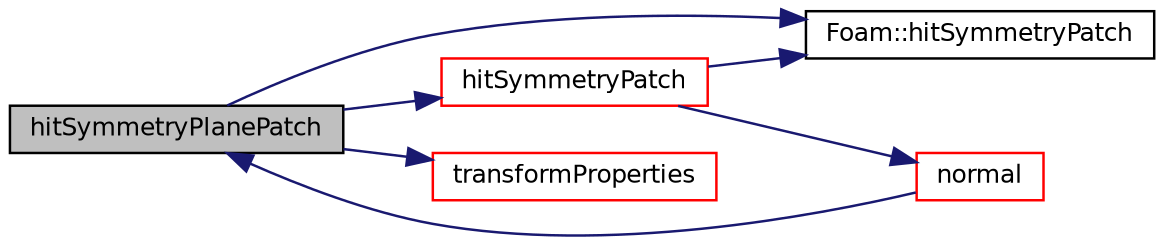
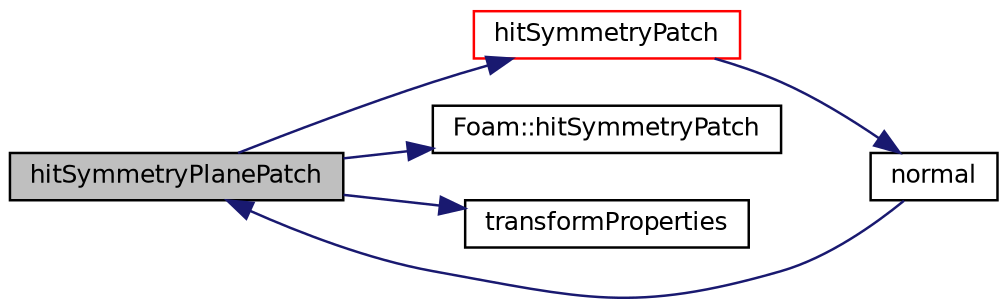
edge "hitSymmetryPatch" -> "Foam::hitSymmetryPatch": removed
node "transformProperties": color red -> black
node "normal": color red -> black
